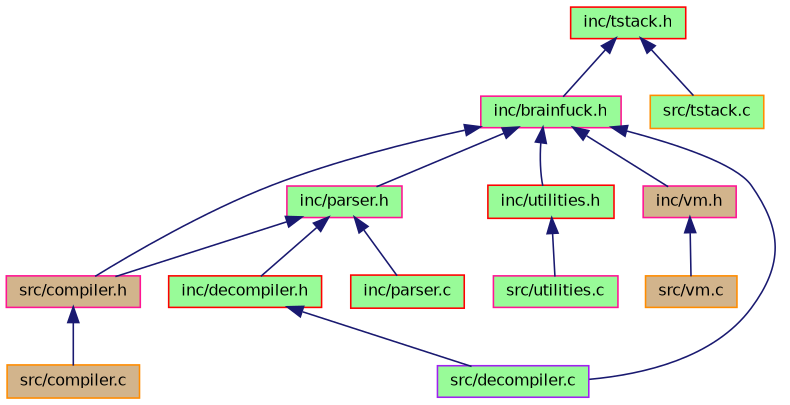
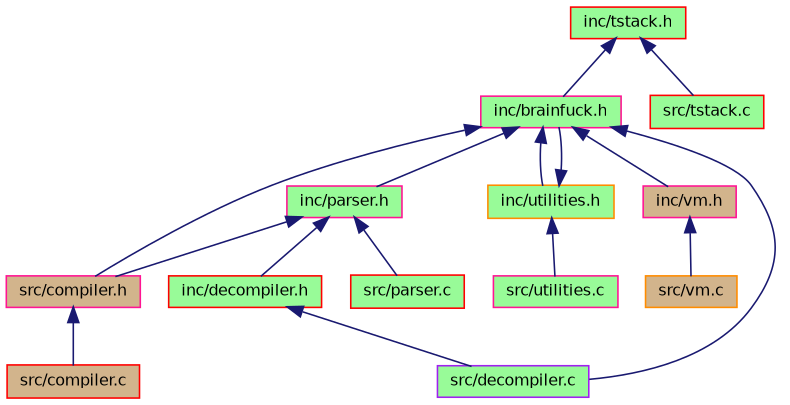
node "src/tstack.c": color darkorange -> red
edge "inc/brainfuck.h" -> "inc/utilities.h": added
node "inc/utilities.h": color red -> darkorange
node "inc/parser.c": label "inc/parser.c" -> "src/parser.c"
node "src/compiler.c": color darkorange -> red
